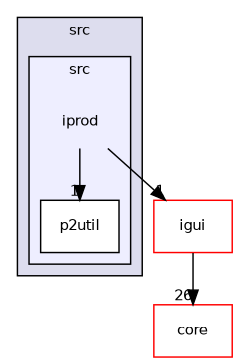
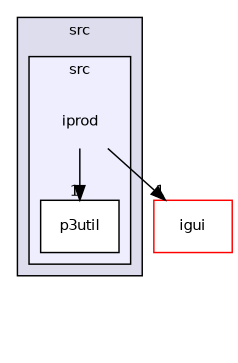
node "p2util": label "p2util" -> "p3util"
node "core": removed
